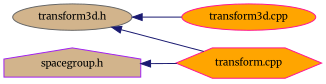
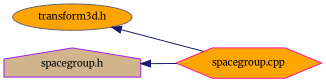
node "transform3d.h": fillcolor tan -> orange
node "transform3d.cpp": removed
node "transform.cpp": label "transform.cpp" -> "spacegroup.cpp"
